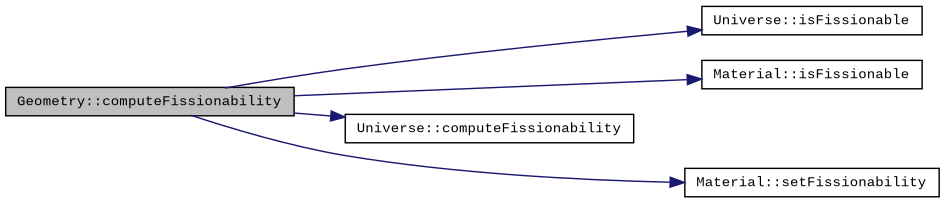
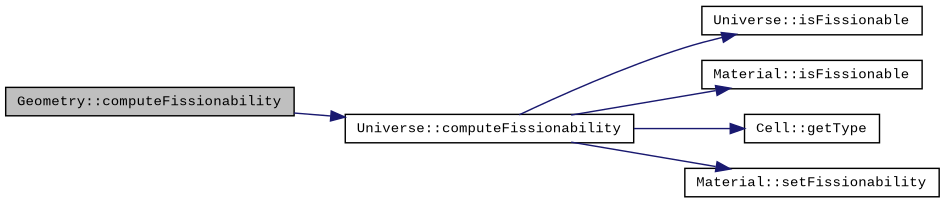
edge "Geometry::computeFissionability" -> "Universe::isFissionable": now "Universe::computeFissionability" -> "Universe::isFissionable"
edge "Geometry::computeFissionability" -> "Material::isFissionable": now "Universe::computeFissionability" -> "Material::isFissionable"
node "Cell::getType": added
edge "Geometry::computeFissionability" -> "Material::setFissionability": now "Universe::computeFissionability" -> "Material::setFissionability"
